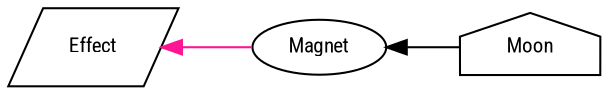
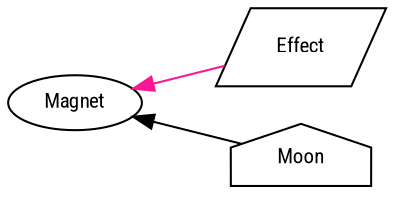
edge "Magnet" -> "Effect": reversed
